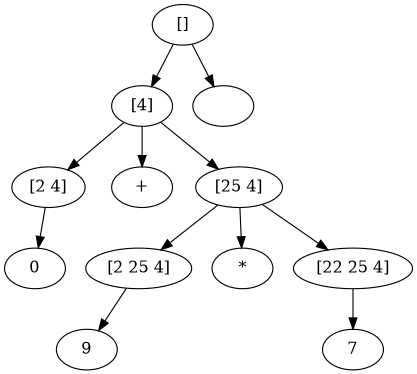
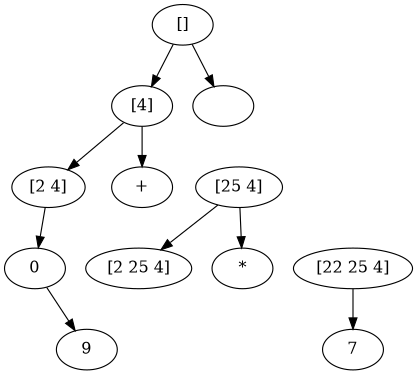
edge "[4]" -> "[25 4]": removed
edge "[25 4]" -> "[22 25 4]": removed
edge "[2 25 4]" -> "9": now "0" -> "9"
